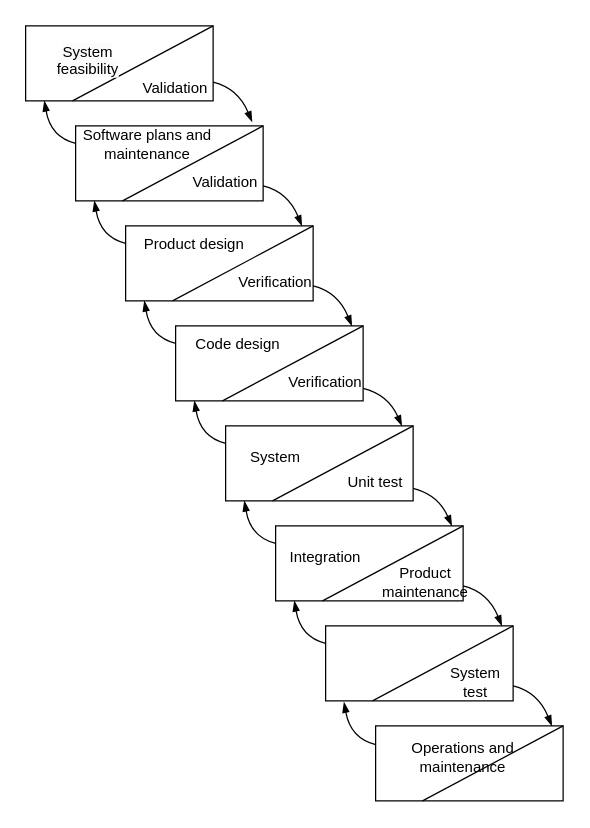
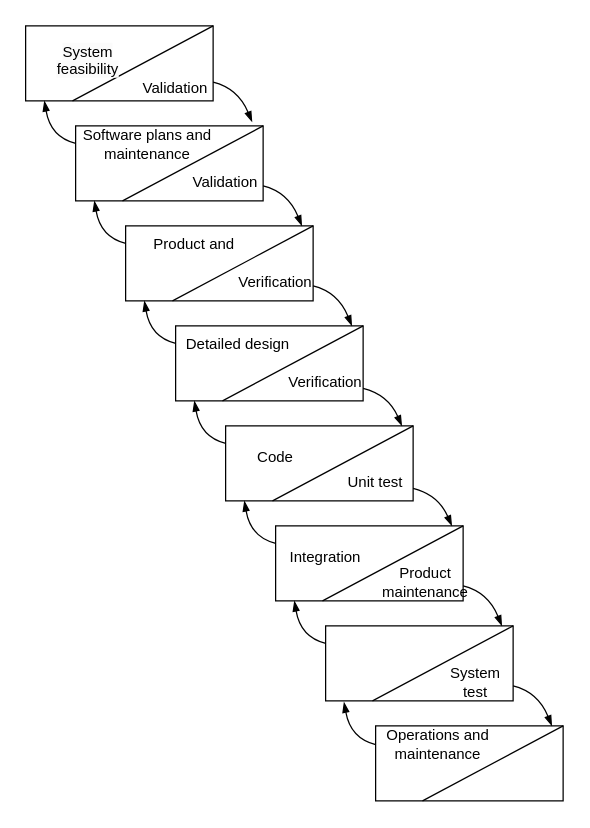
node "Product design": label "Product design" -> "Product and"
node "Code design": label "Code design" -> "Detailed design"
node "System": label "System" -> "Code"
node "Operations and maintenance": moved (463, 757) -> (438, 744)
